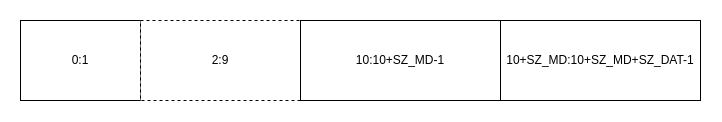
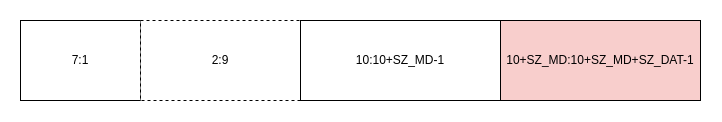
node "0:1": label "0:1" -> "7:1"
node "10+SZ_MD:10+SZ_MD+SZ_DAT-1": fillcolor #ffffff -> #f8cecc
